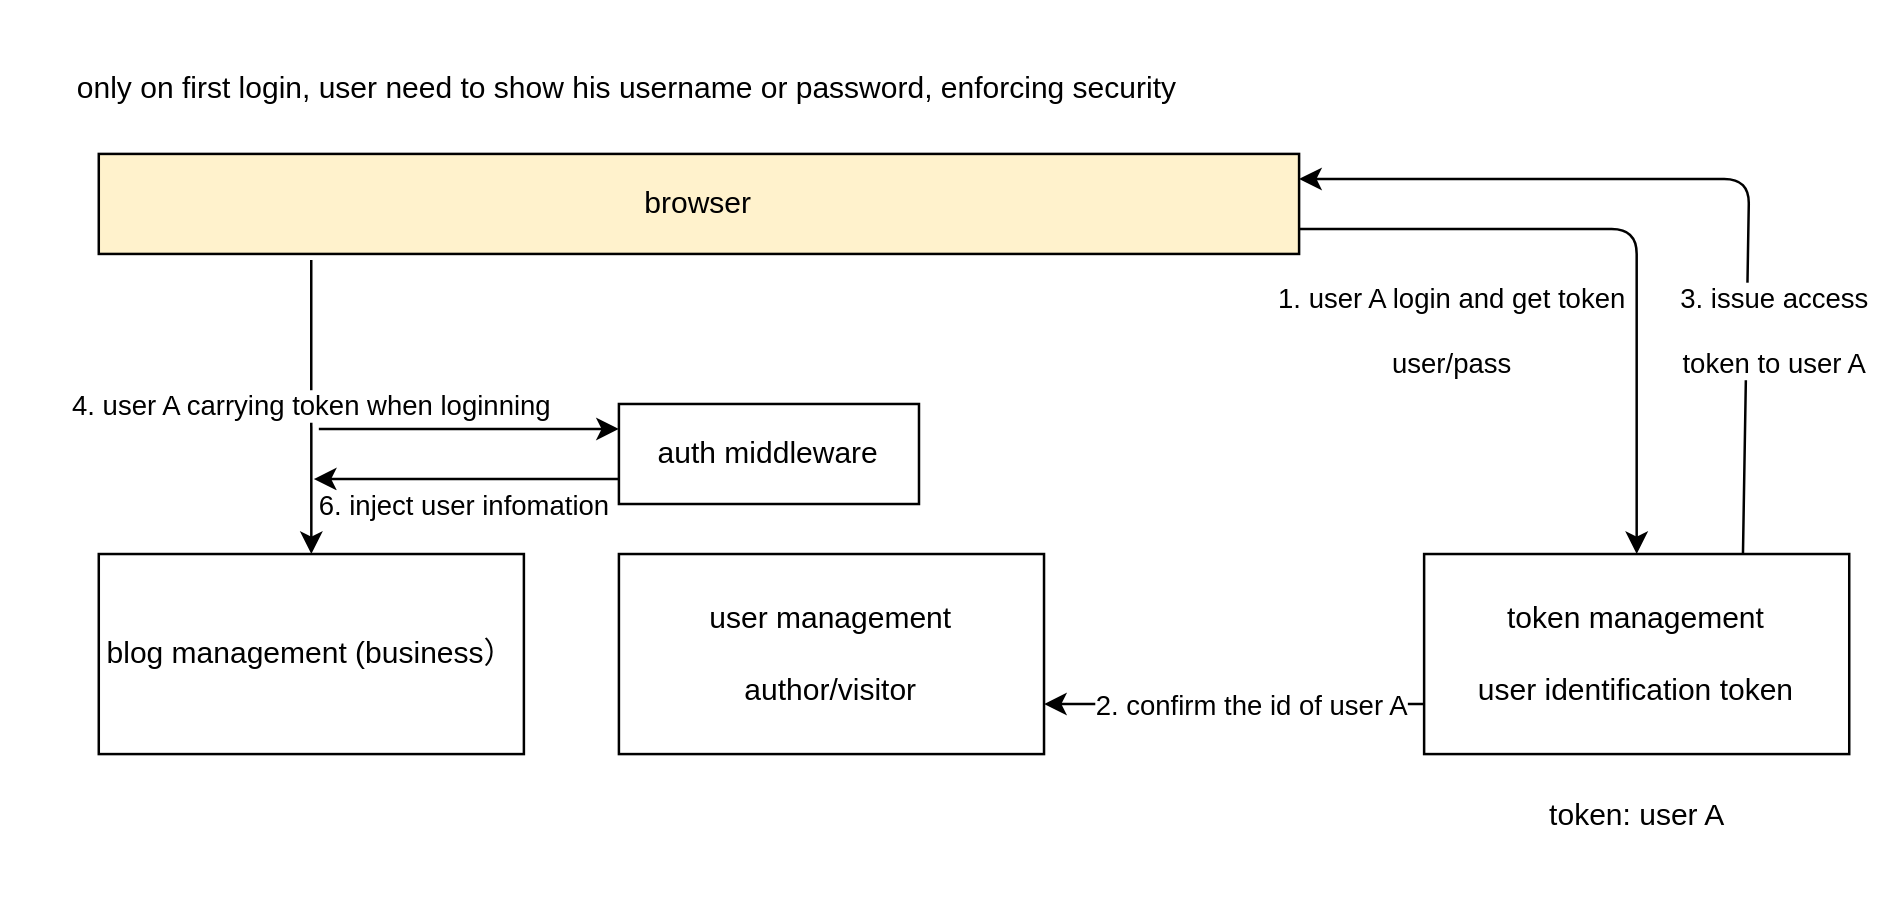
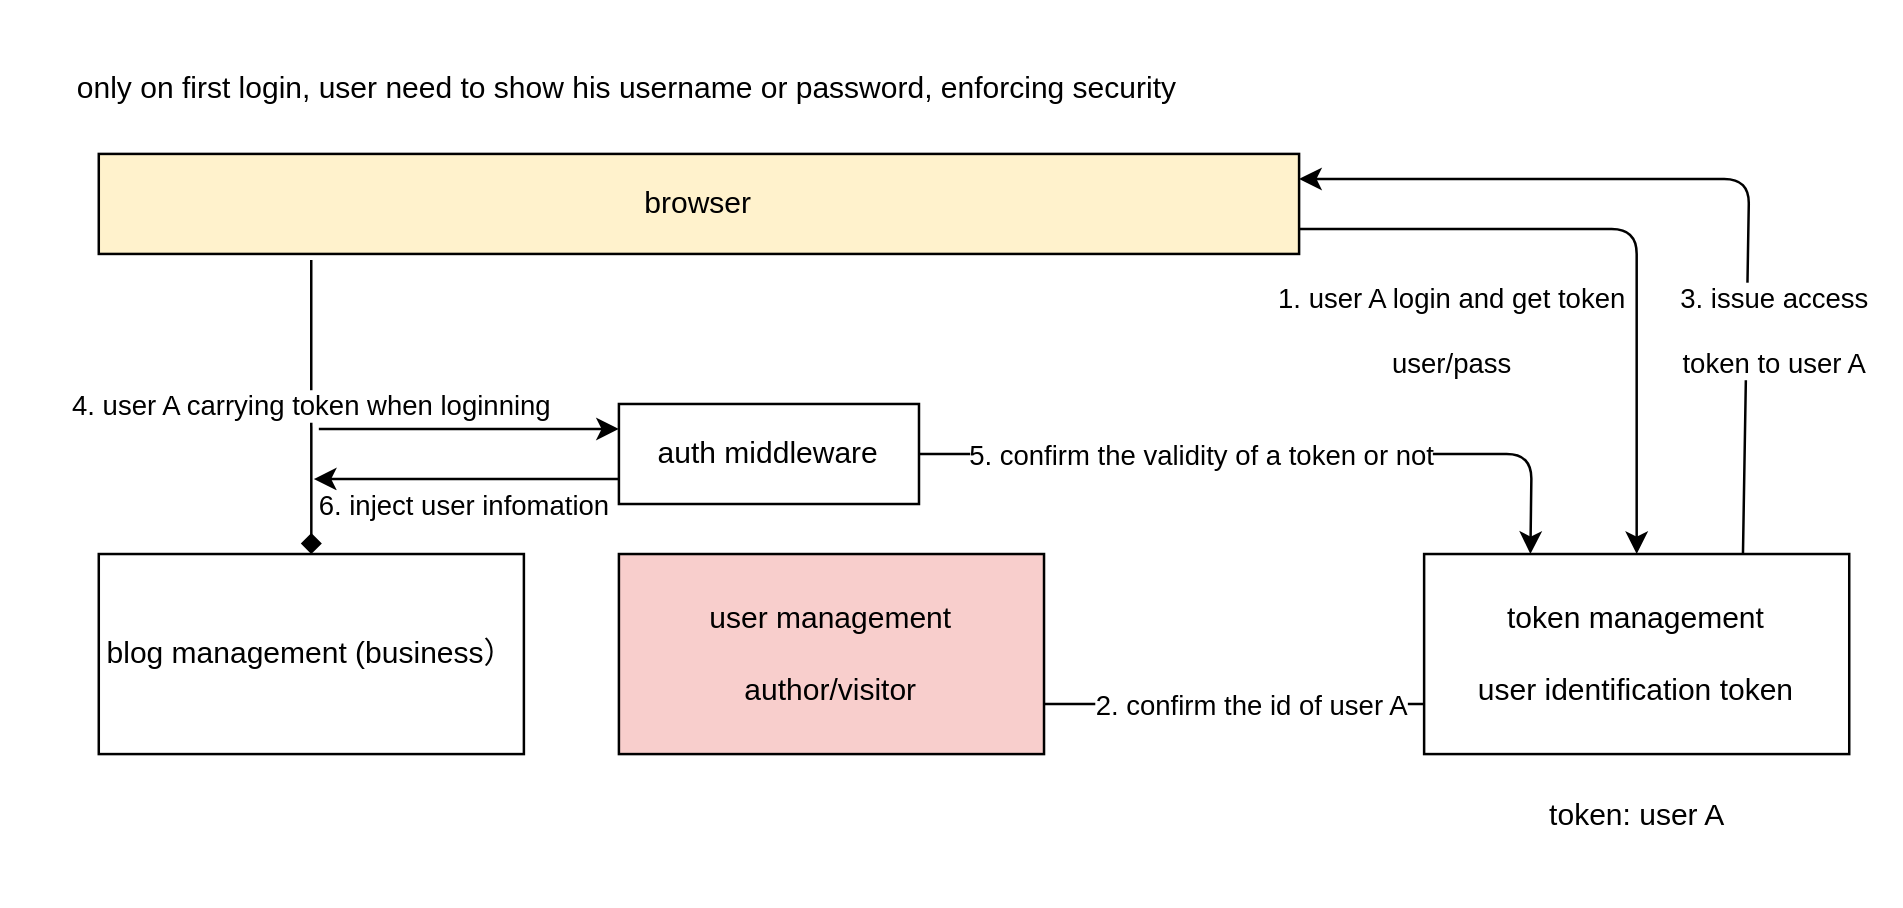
edge "auth middleware" -> "token management user identification token": added, label "5. confirm the validity of a token or not"
edge "browser" -> "blog management (business）": arrowhead classic -> diamond
node "user management author/visitor": fillcolor #ffffff -> #f8cecc
edge "token management user identification token" -> "user management author/visitor": arrowhead classic -> none
